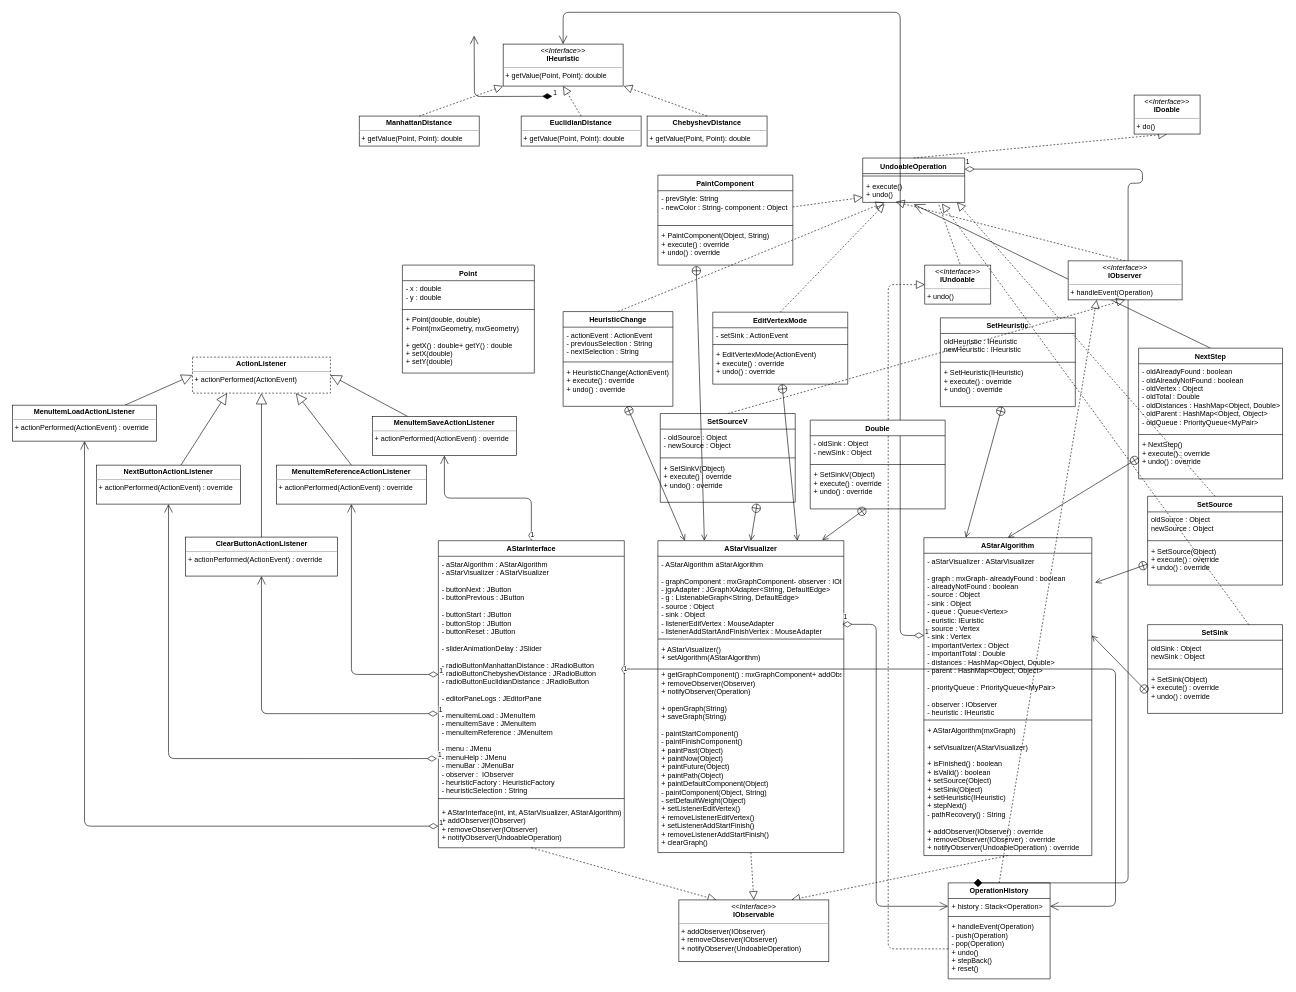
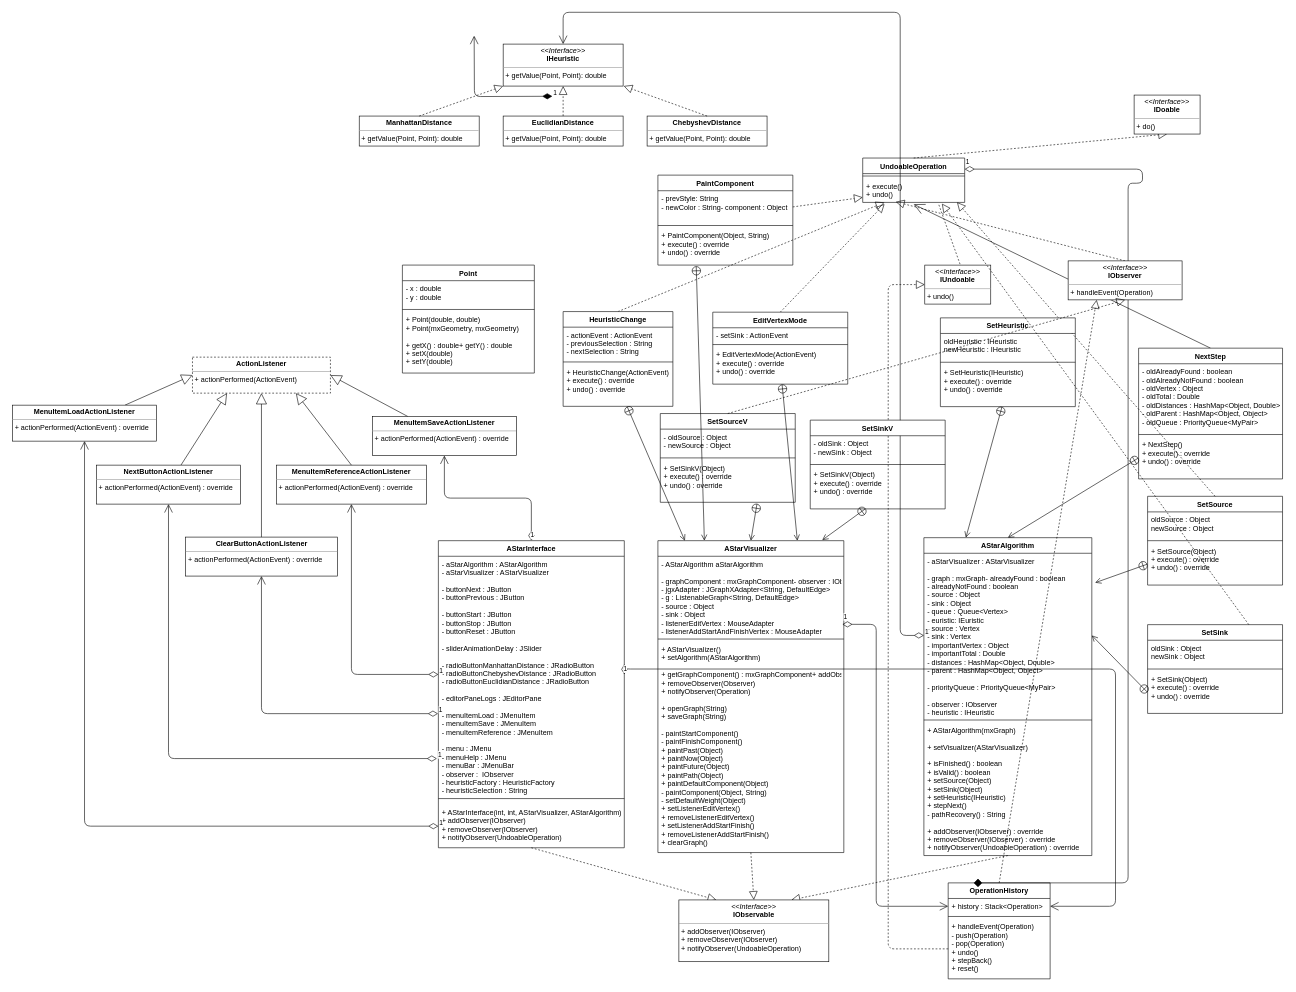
node "EuclidianDistance + getValue(Point, Point): double": moved (581, 131) -> (563, 131)
node "Double": label "Double" -> "SetSinkV"
